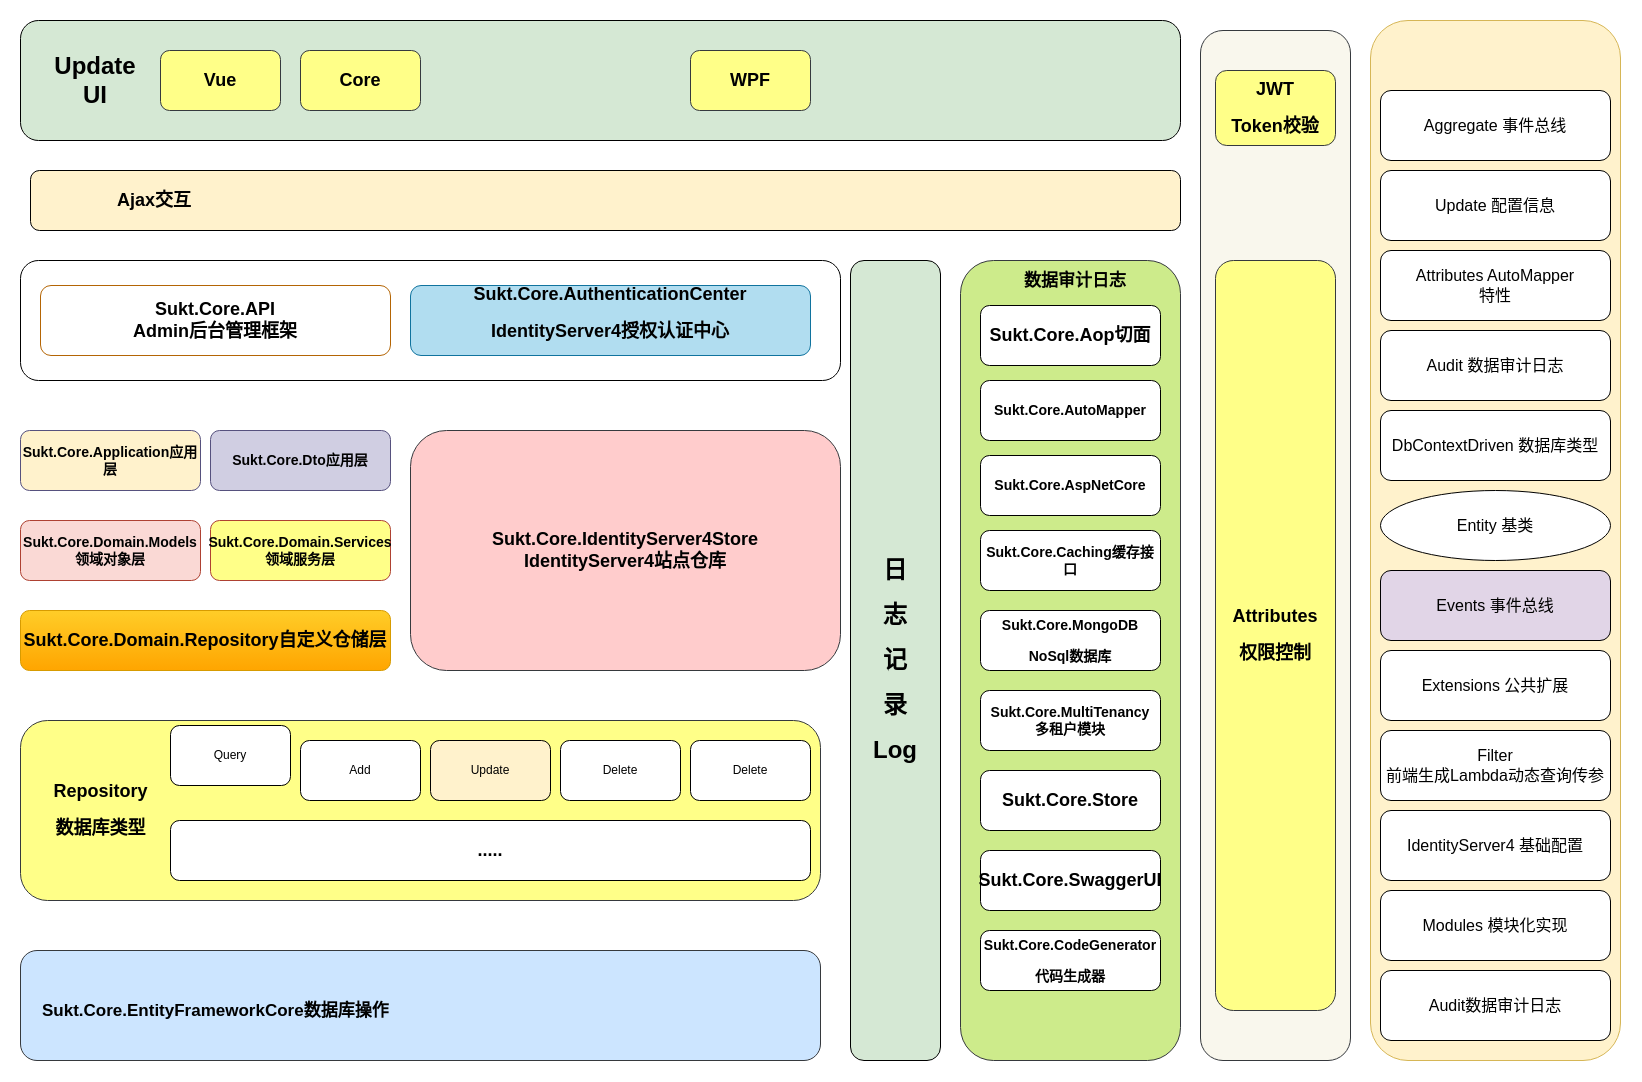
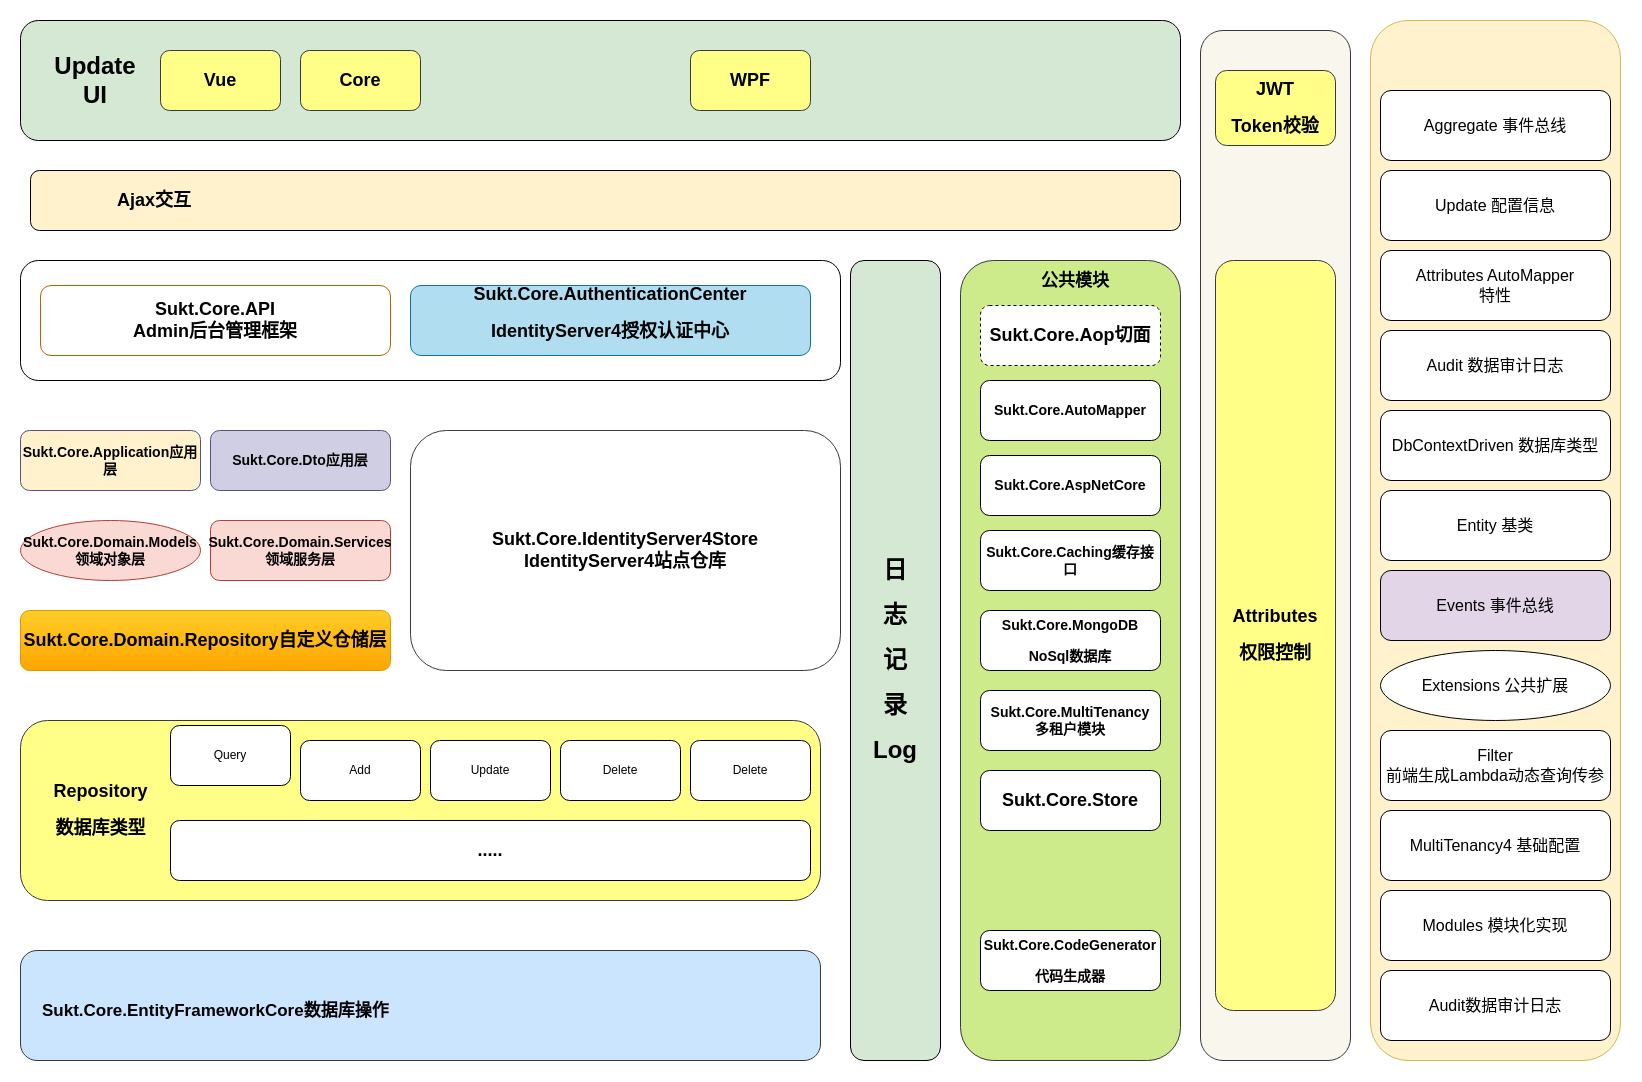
node "数据审计日志": label "数据审计日志" -> "公共模块"
node "Sukt.Core.Aop切面": style solid -> dashed
node "Entity 基类": shape ellipse -> rounded rectangle
node "Sukt.Core.Domain.Models领域对象层": shape rounded rectangle -> ellipse
node "Sukt.Core.Domain.Services领域服务层": fillcolor #ffff88 -> #fad9d5
node "Sukt.Core.IdentityServer4Store IdentityServer4站点仓库": fillcolor #ffcccc -> #ffffff
node "Extensions 公共扩展": shape rounded rectangle -> ellipse
node "Update": fillcolor #fff2cc -> #ffffff
node "IdentityServer4 基础配置": label "IdentityServer4 基础配置" -> "MultiTenancy4 基础配置"
node "Sukt.Core.SwaggerUI": removed
